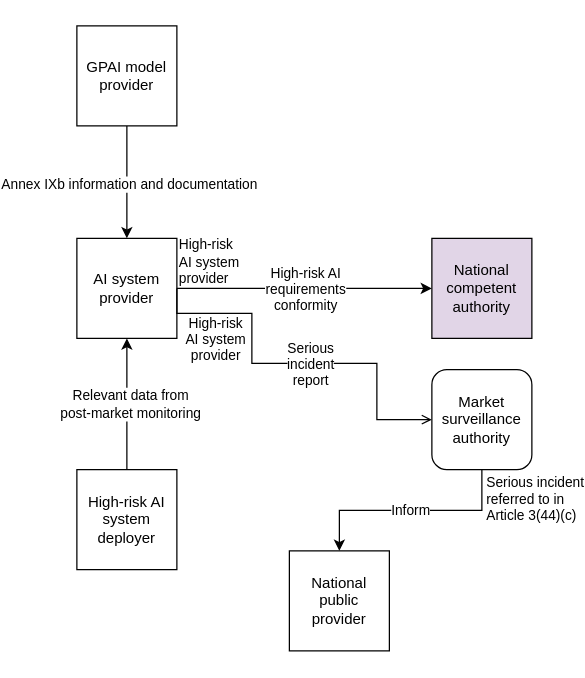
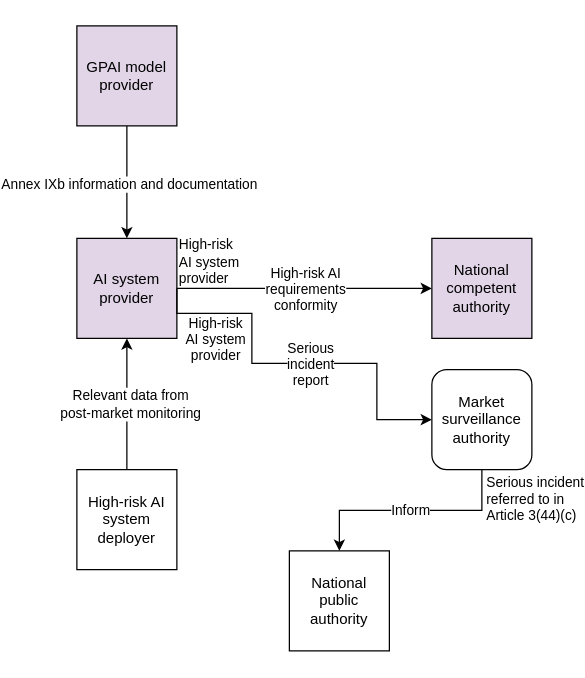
node "GPAI model provider": fillcolor #ffffff -> #e1d5e7
node "AI system provider": fillcolor #ffffff -> #e1d5e7
edge "AI system provider" -> "Market surveillance authority": arrowhead open -> classic
node "National public provider": label "National public provider" -> "National public authority"
